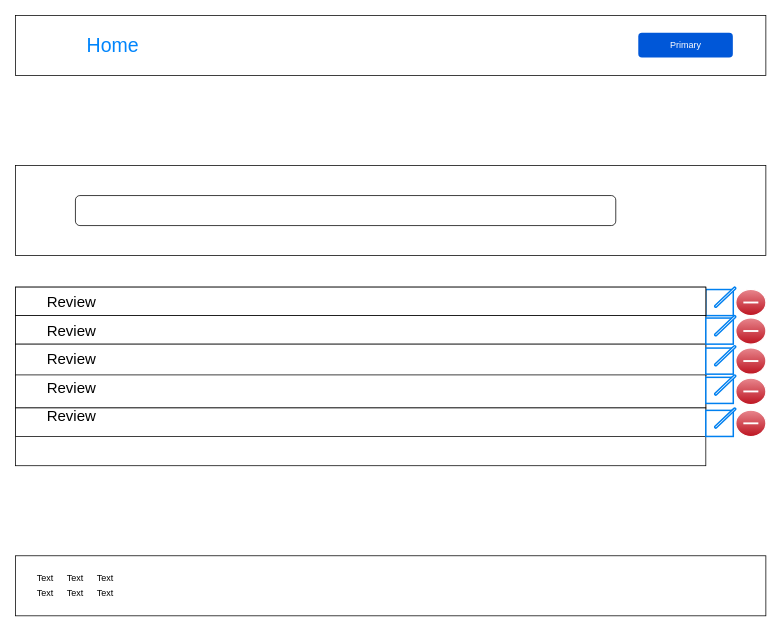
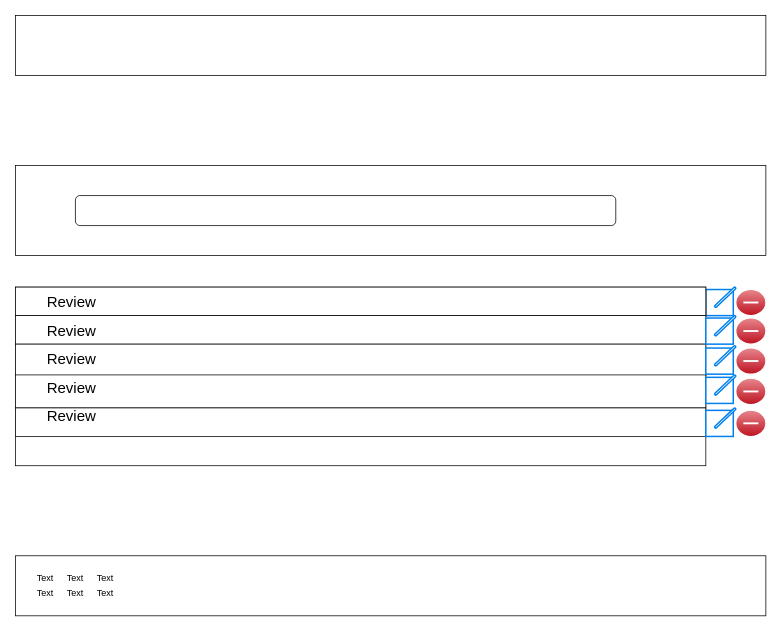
node "Home": removed
node "Primary": removed
